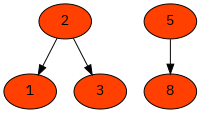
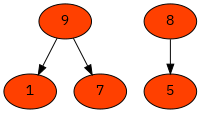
node "2": label "2" -> "9"
edge "5" -> "8": reversed
node "3": label "3" -> "7"
